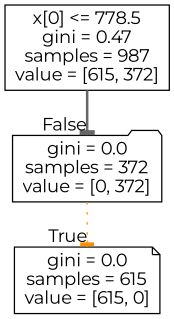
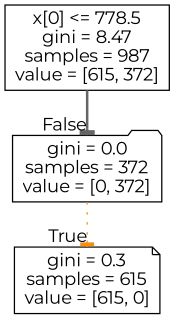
node "x[0] <= 778.5 gini = 0.47 samples = 987 value = [615, 372]": label "x[0] <= 778.5 gini = 0.47 samples = 987 value = [615, 372]" -> "x[0] <= 778.5 gini = 8.47 samples = 987 value = [615, 372]"
node "gini = 0.0 samples = 615 value = [615, 0]": label "gini = 0.0 samples = 615 value = [615, 0]" -> "gini = 0.3 samples = 615 value = [615, 0]"
